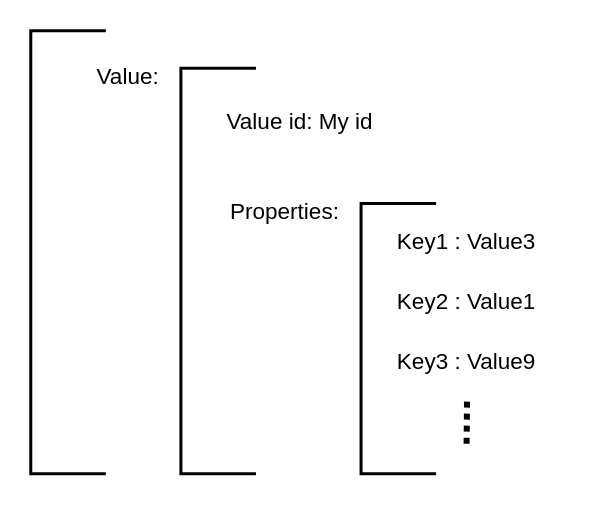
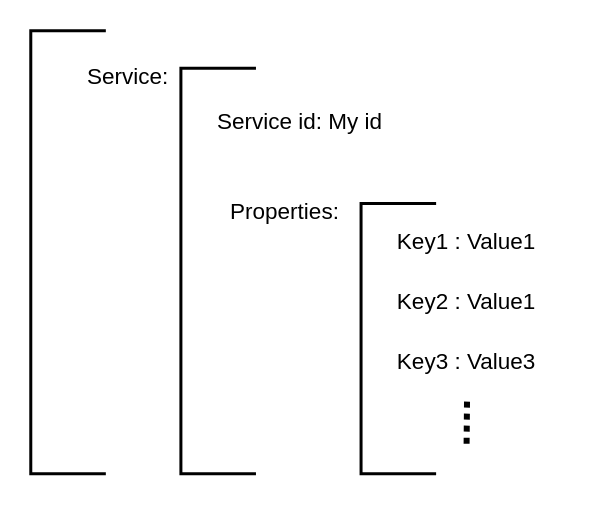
node "Value:": label "Value:" -> "Service:"
node "Value id: My id": label "Value id: My id" -> "Service id: My id"
node "Key1 : Value3": label "Key1 : Value3" -> "Key1 : Value1"
node "Key3 : Value9": label "Key3 : Value9" -> "Key3 : Value3"
